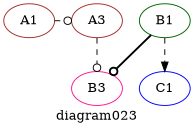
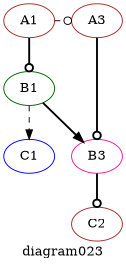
edge "A1" -> "B1": added
edge "A3" -> "B3": style dashed -> bold
edge "B1" -> "B3": arrowhead odot -> normal
node "C2": added
